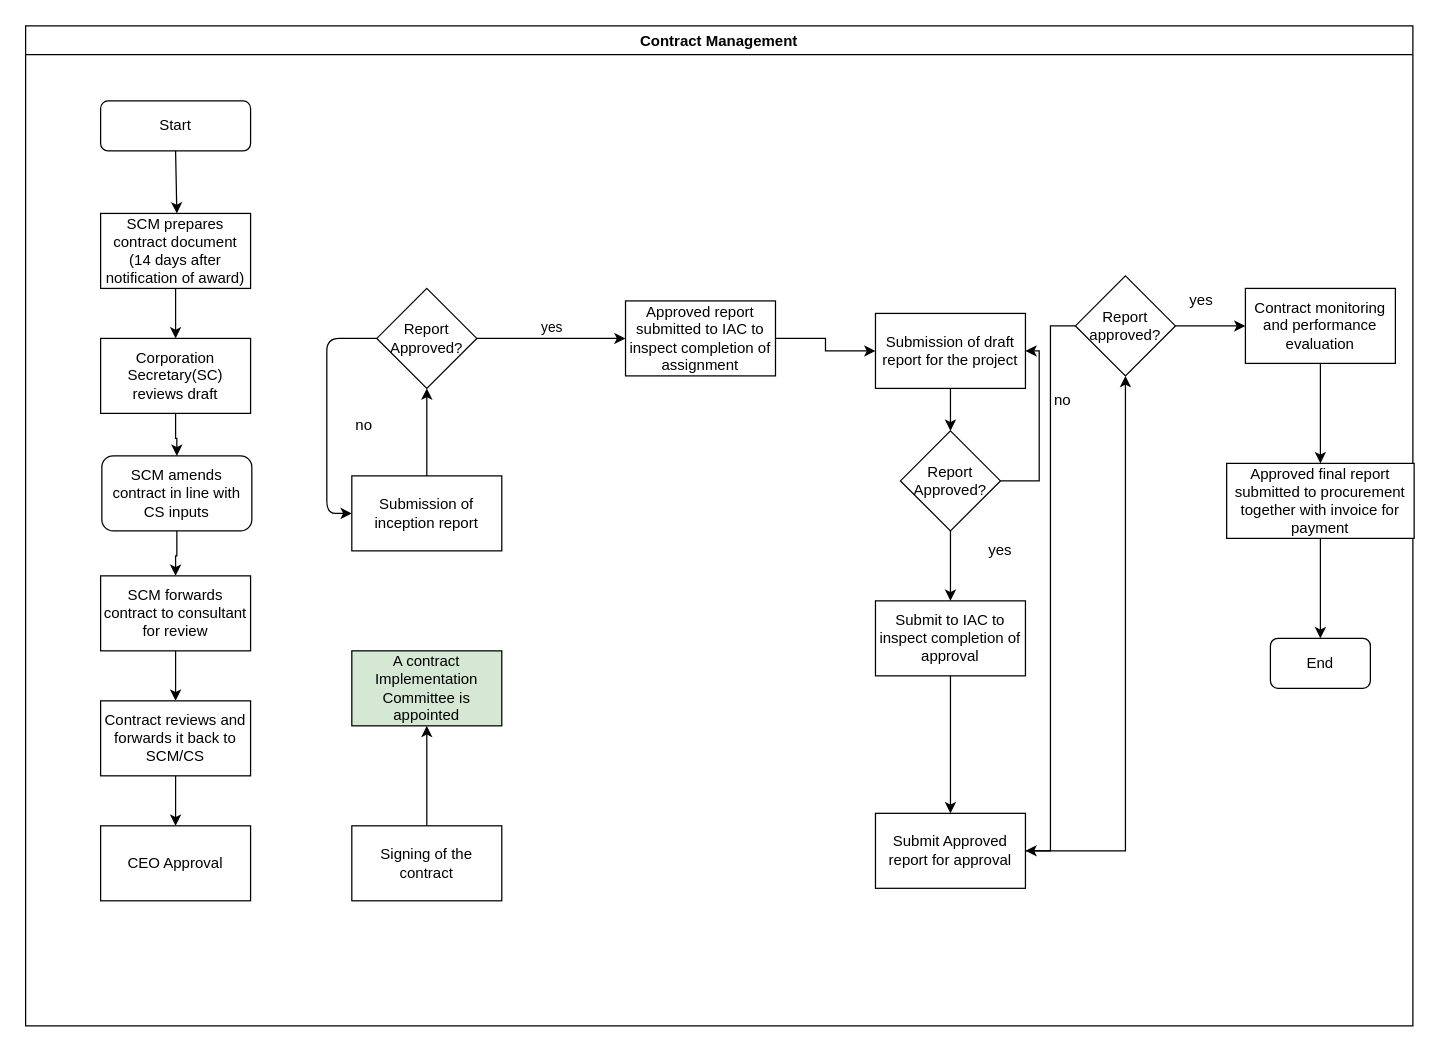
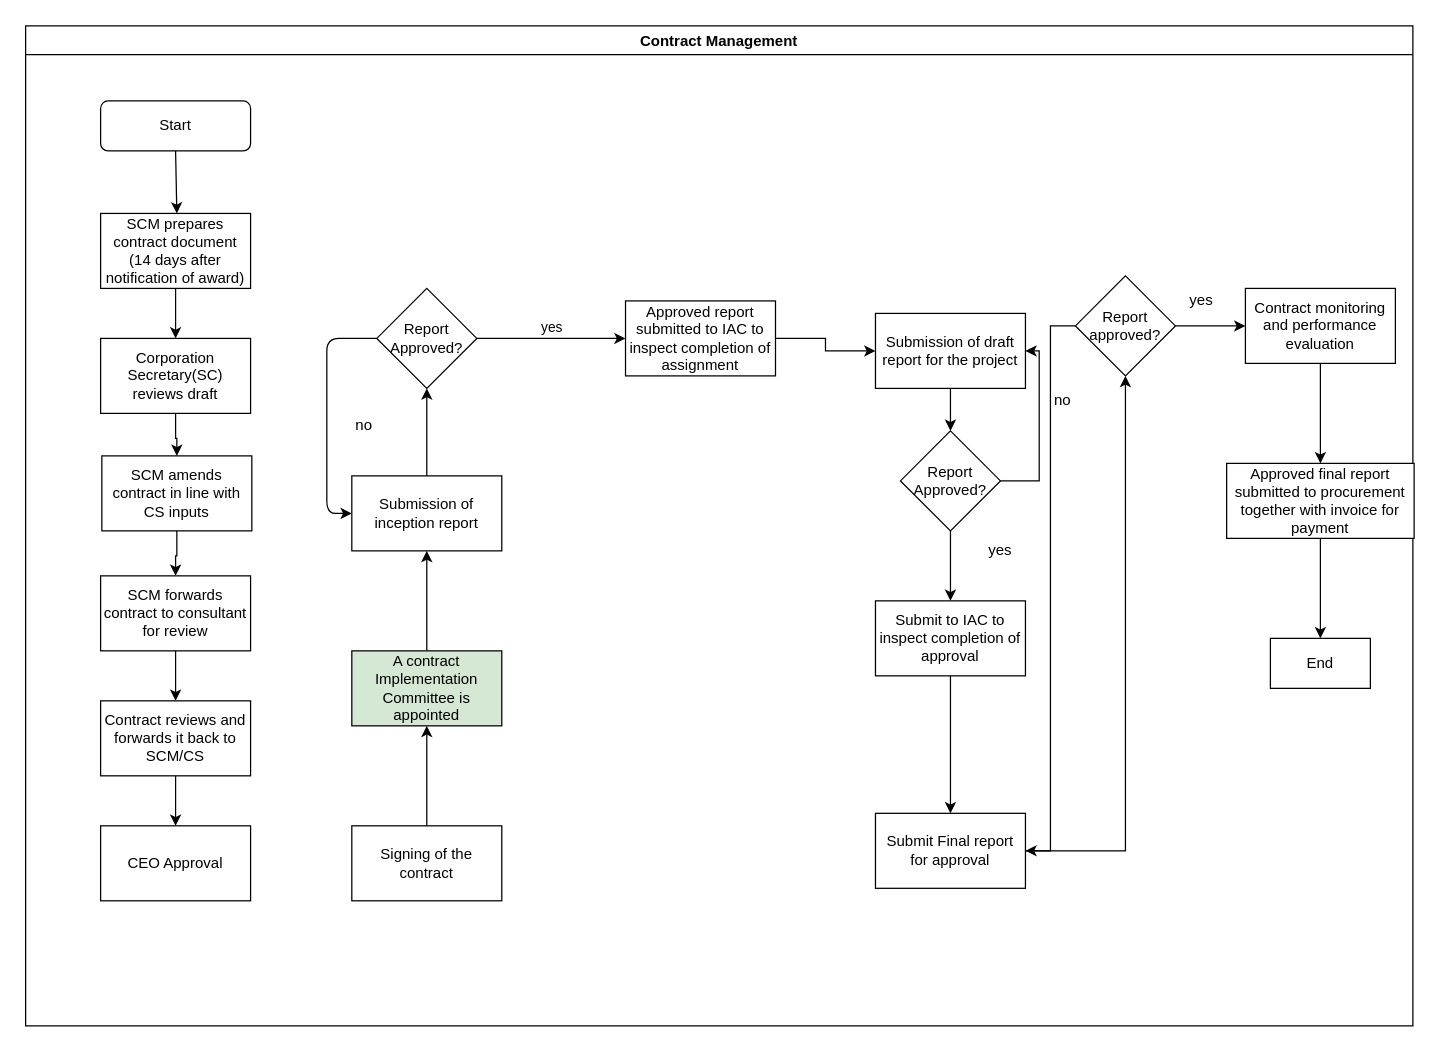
node "SCM amends contract in line with CS inputs": shape rounded rectangle -> rectangle
edge "A contract Implementation Committee is appointed" -> "Submission of inception report": added
node "End": shape rounded rectangle -> rectangle
node "Submit Approved report for approval": label "Submit Approved report for approval" -> "Submit Final report for approval"
